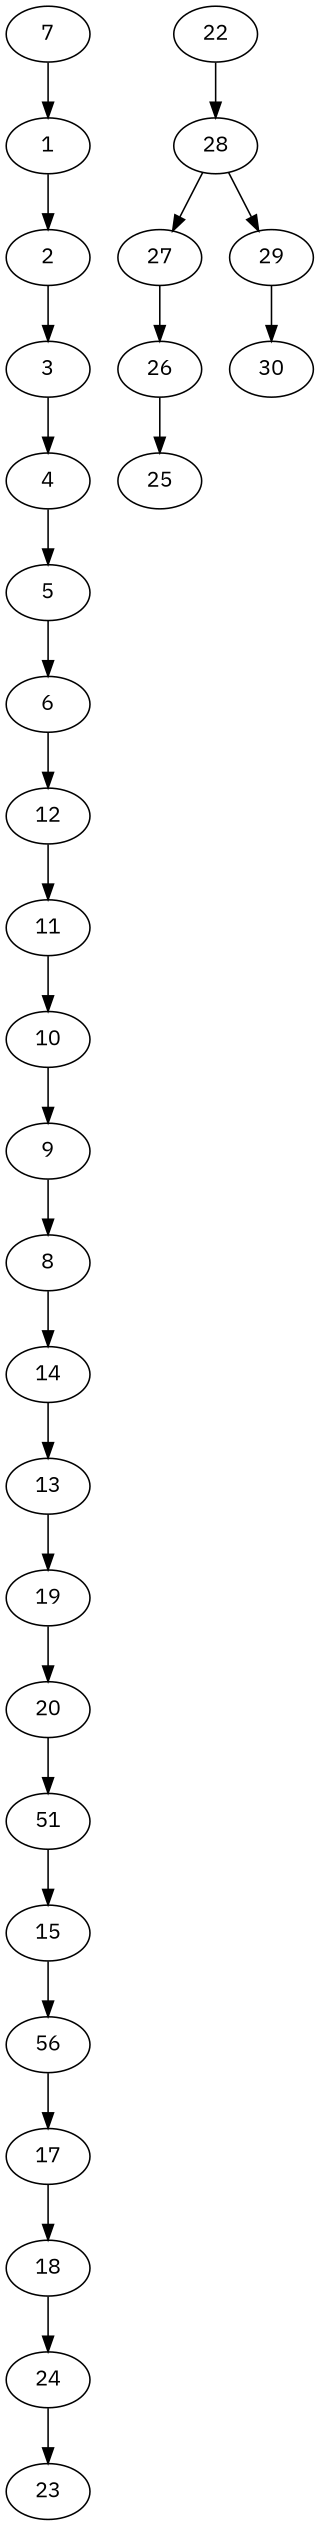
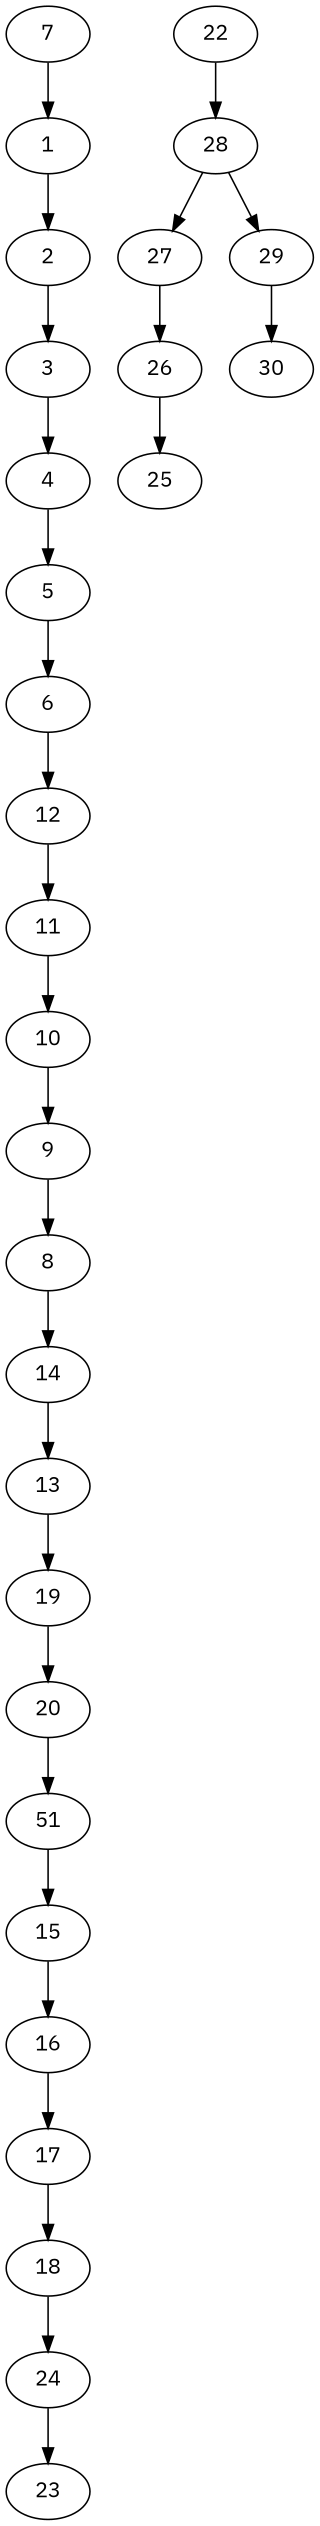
node "56": label "56" -> "16"
